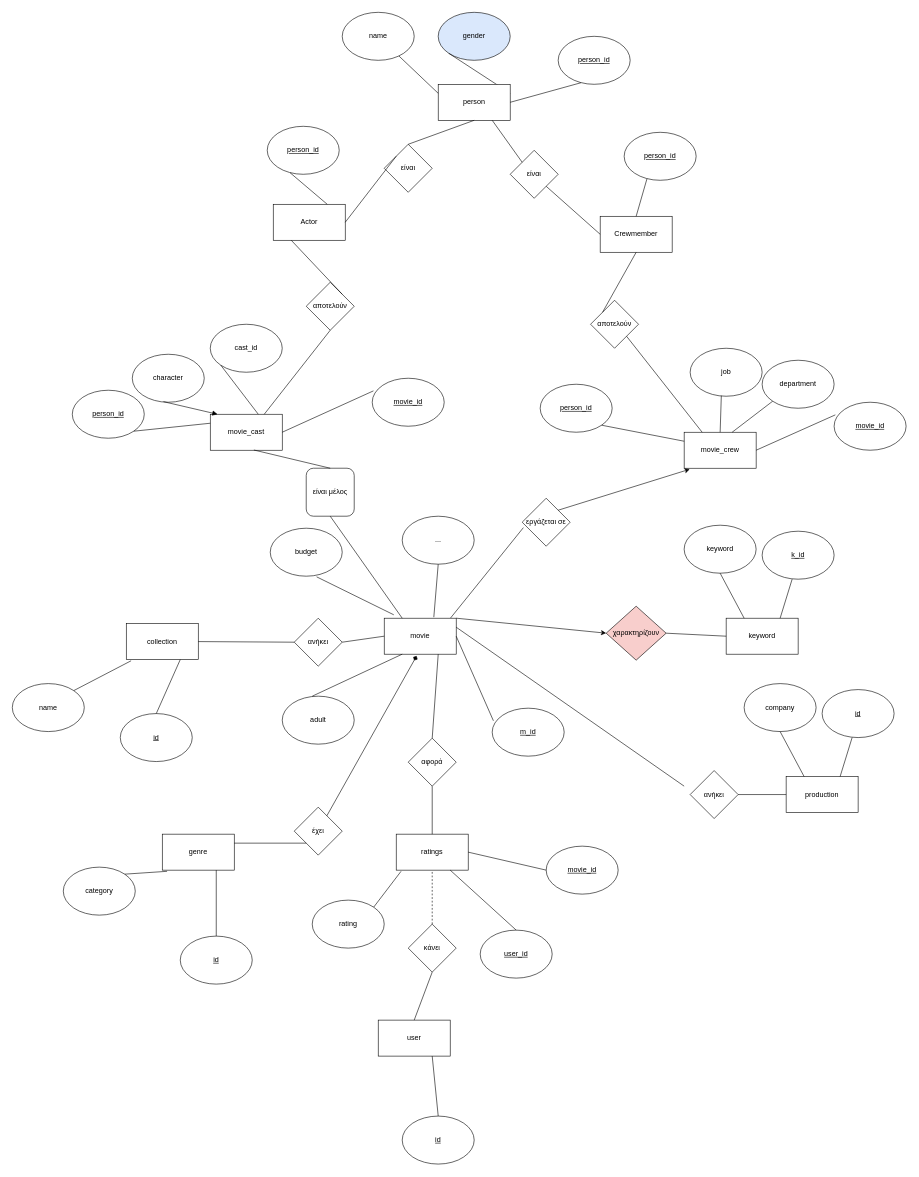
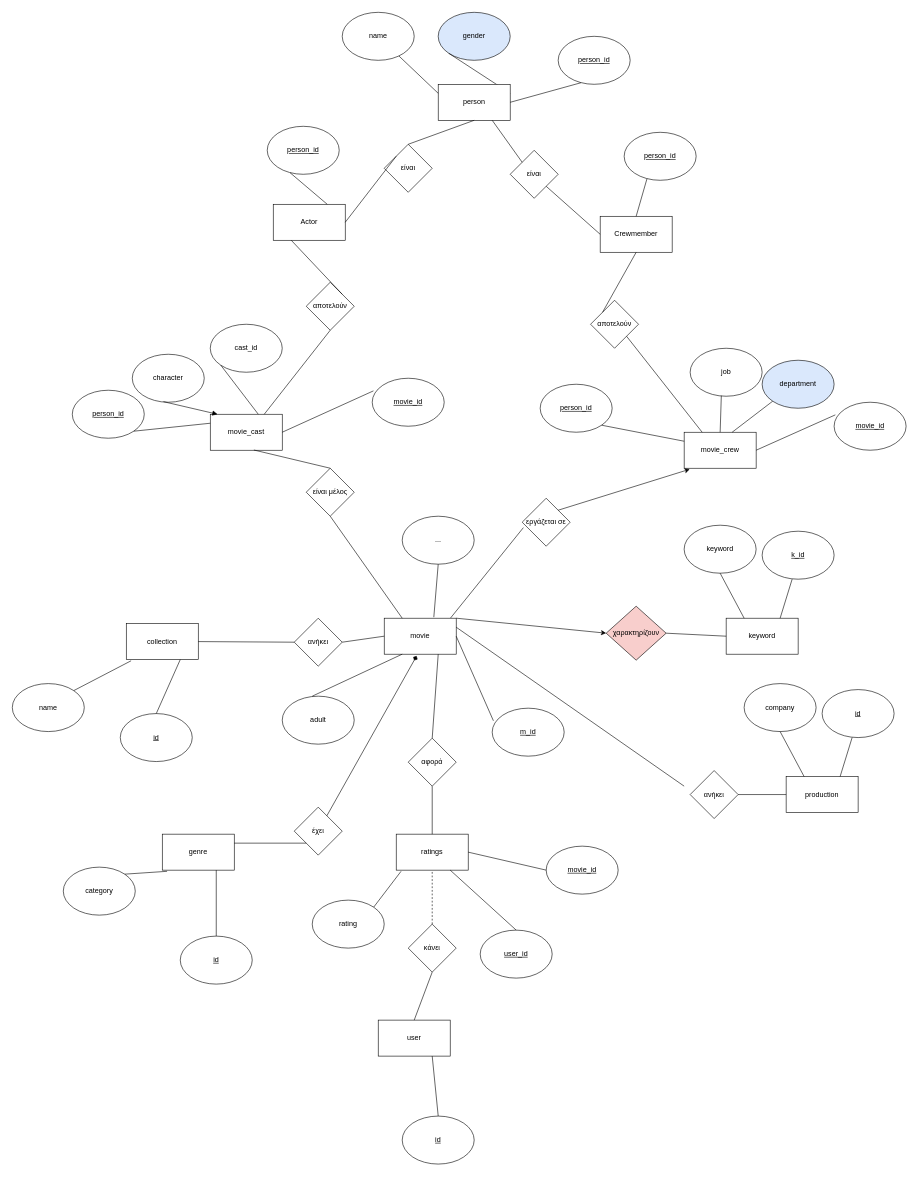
node "department": fillcolor #ffffff -> #dae8fc
node "είναι μέλος": shape rounded rectangle -> diamond
node "budget": removed
edge "budget" -- "movie": removed
